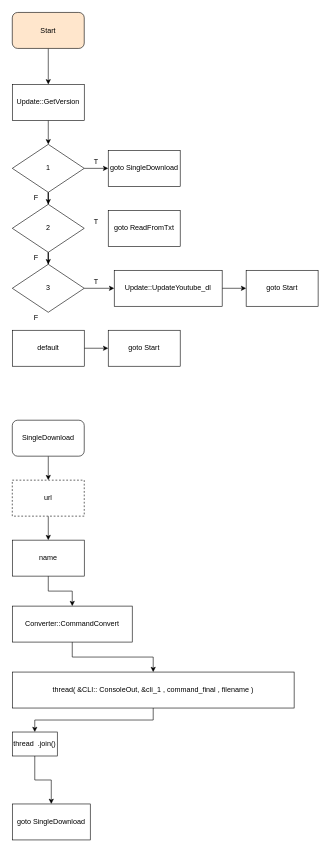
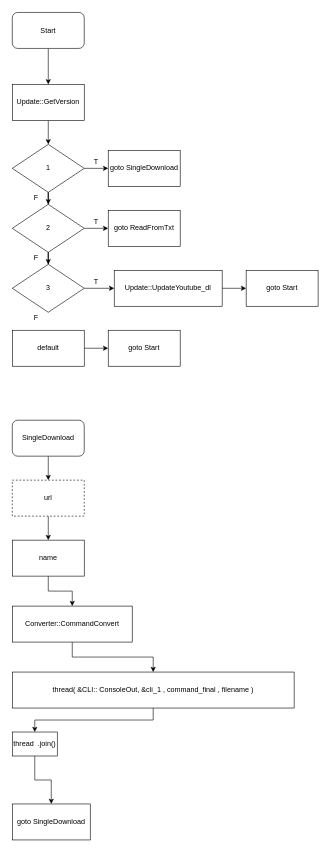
node "Start": fillcolor #ffe6cc -> #ffffff
edge "2" -> "goto ReadFromTxt": added
